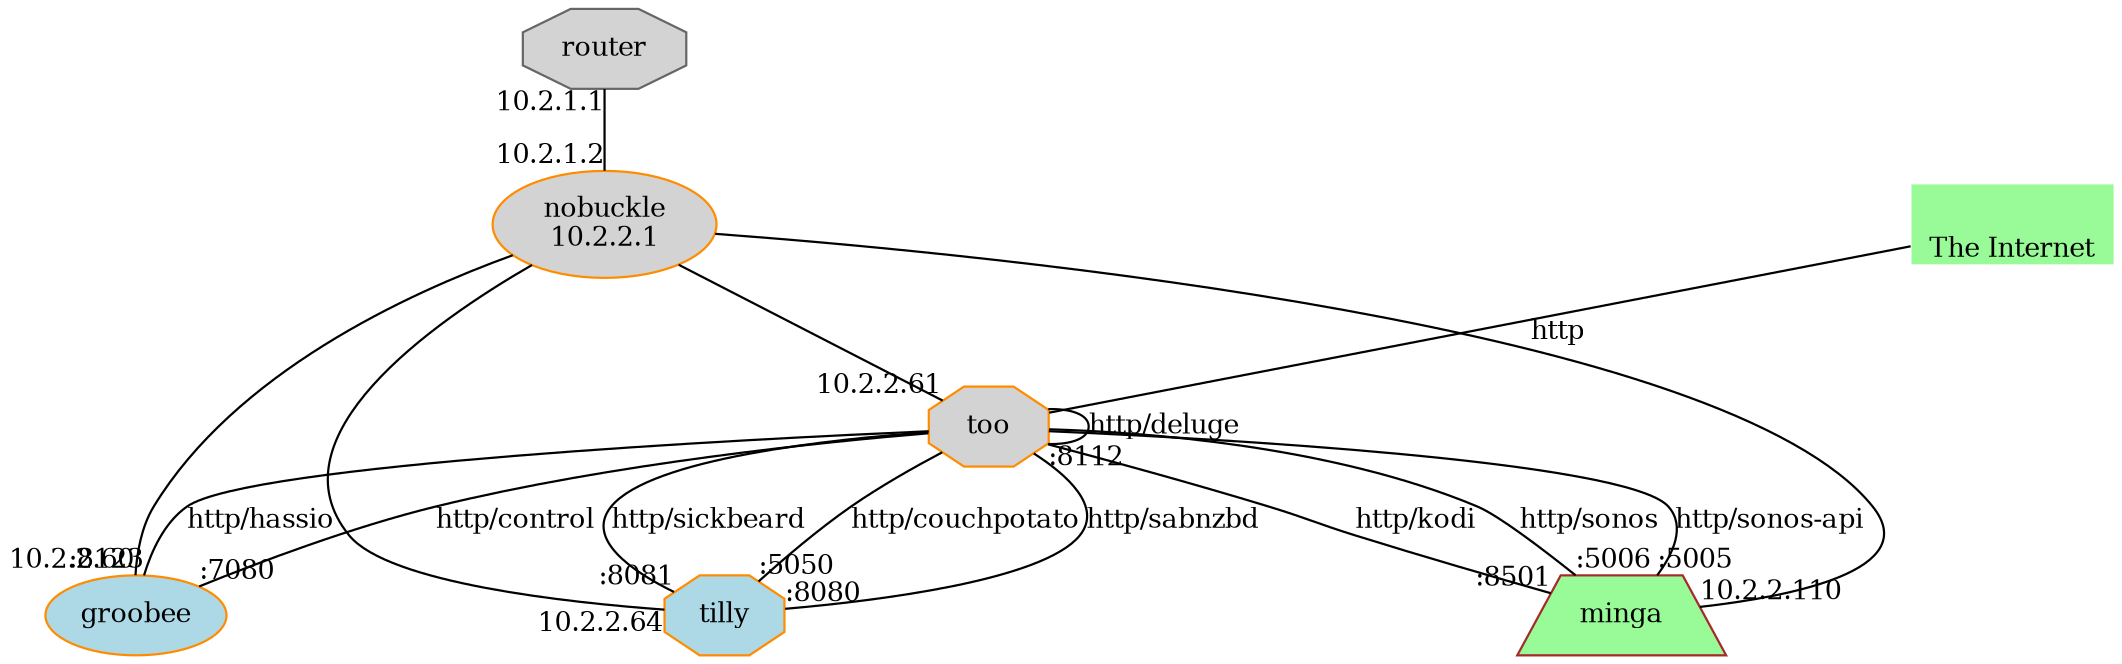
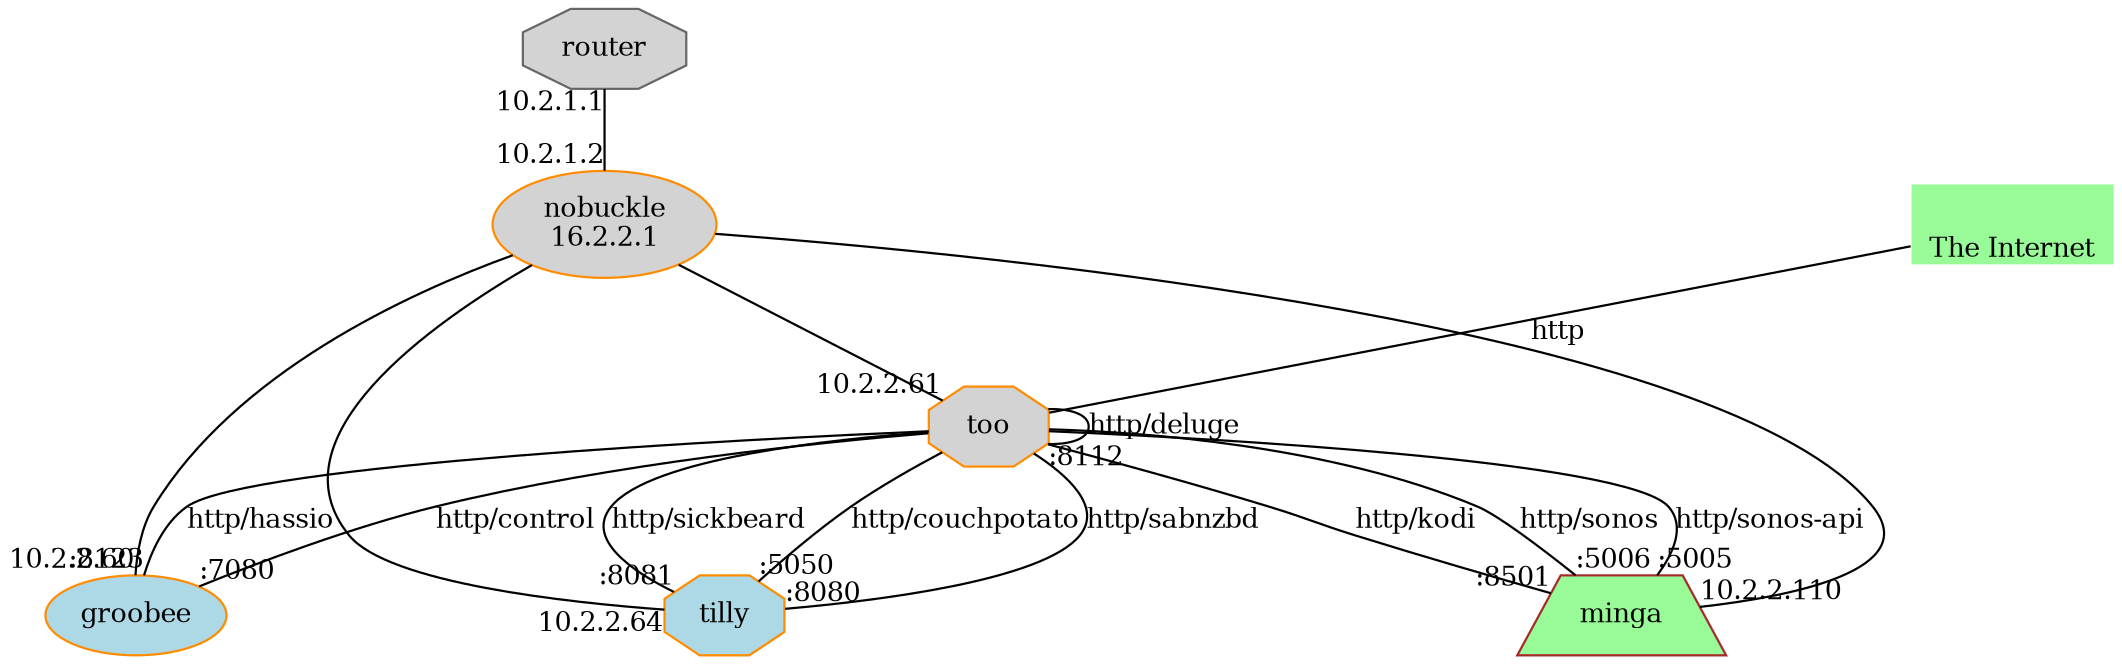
node "nobuckle 10.2.2.1": label "nobuckle 10.2.2.1" -> "nobuckle 16.2.2.1"
